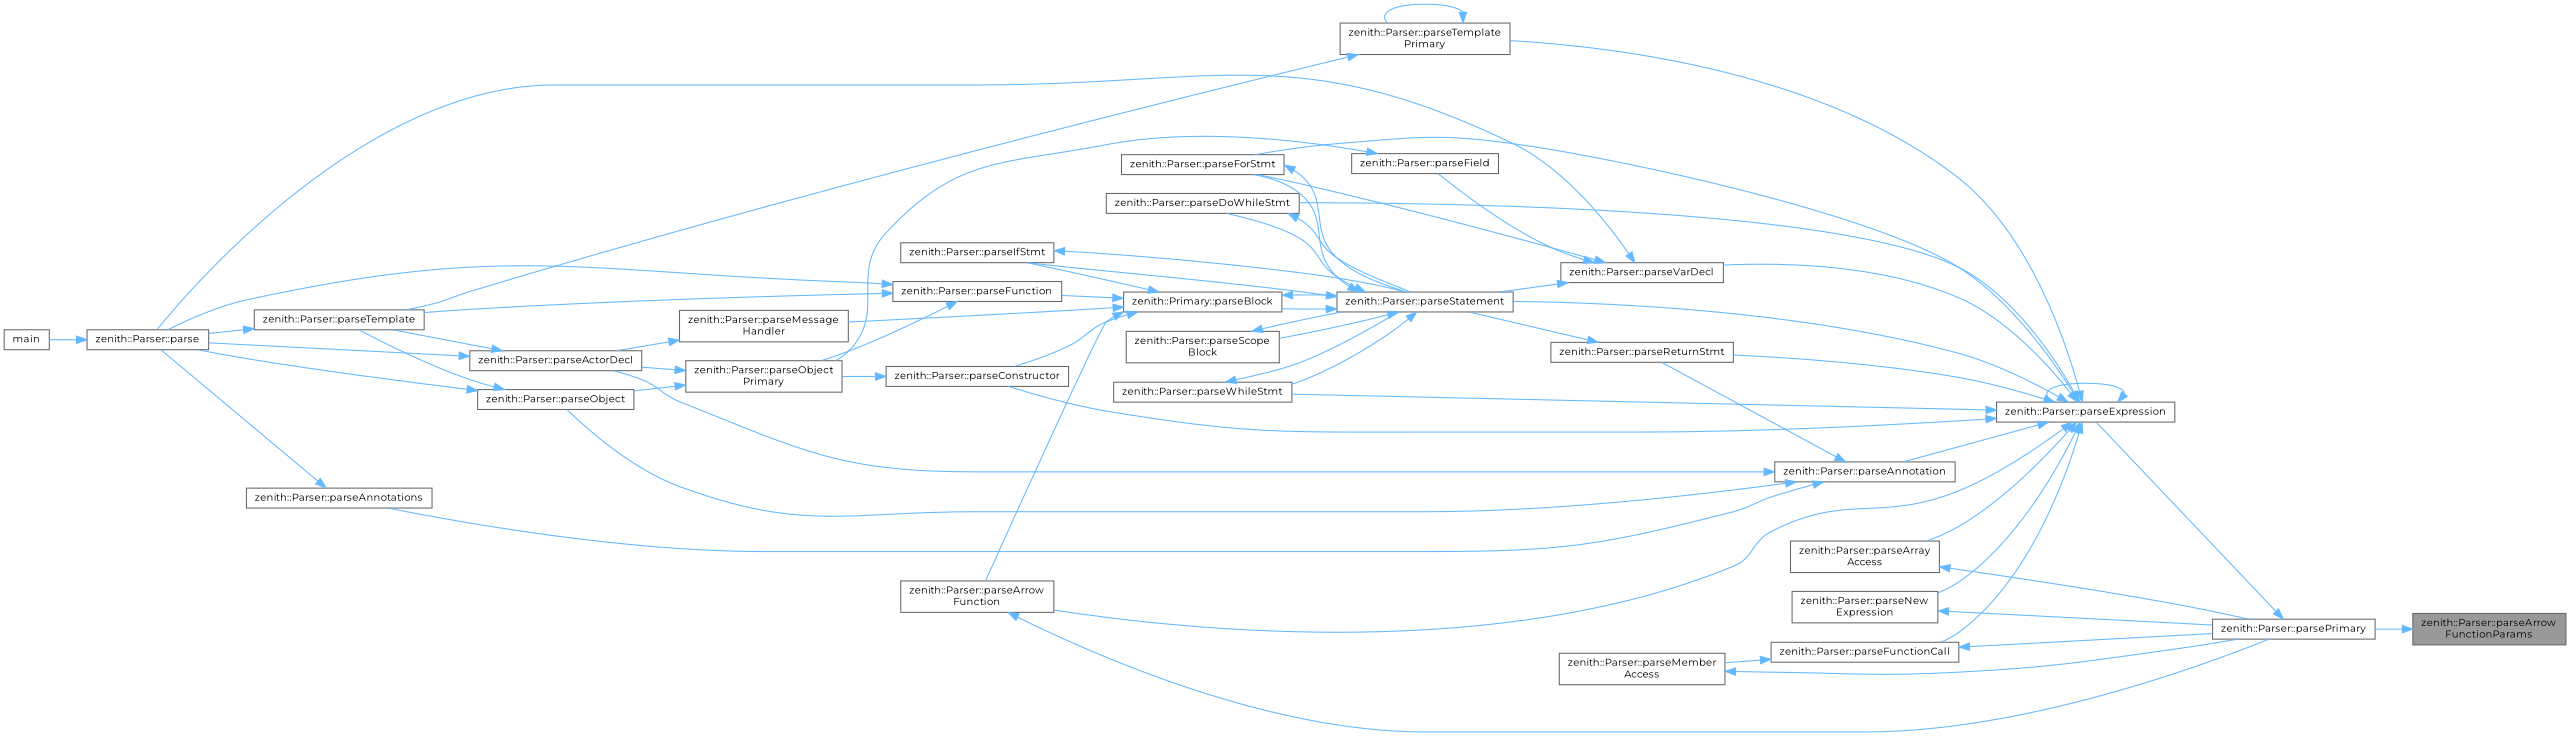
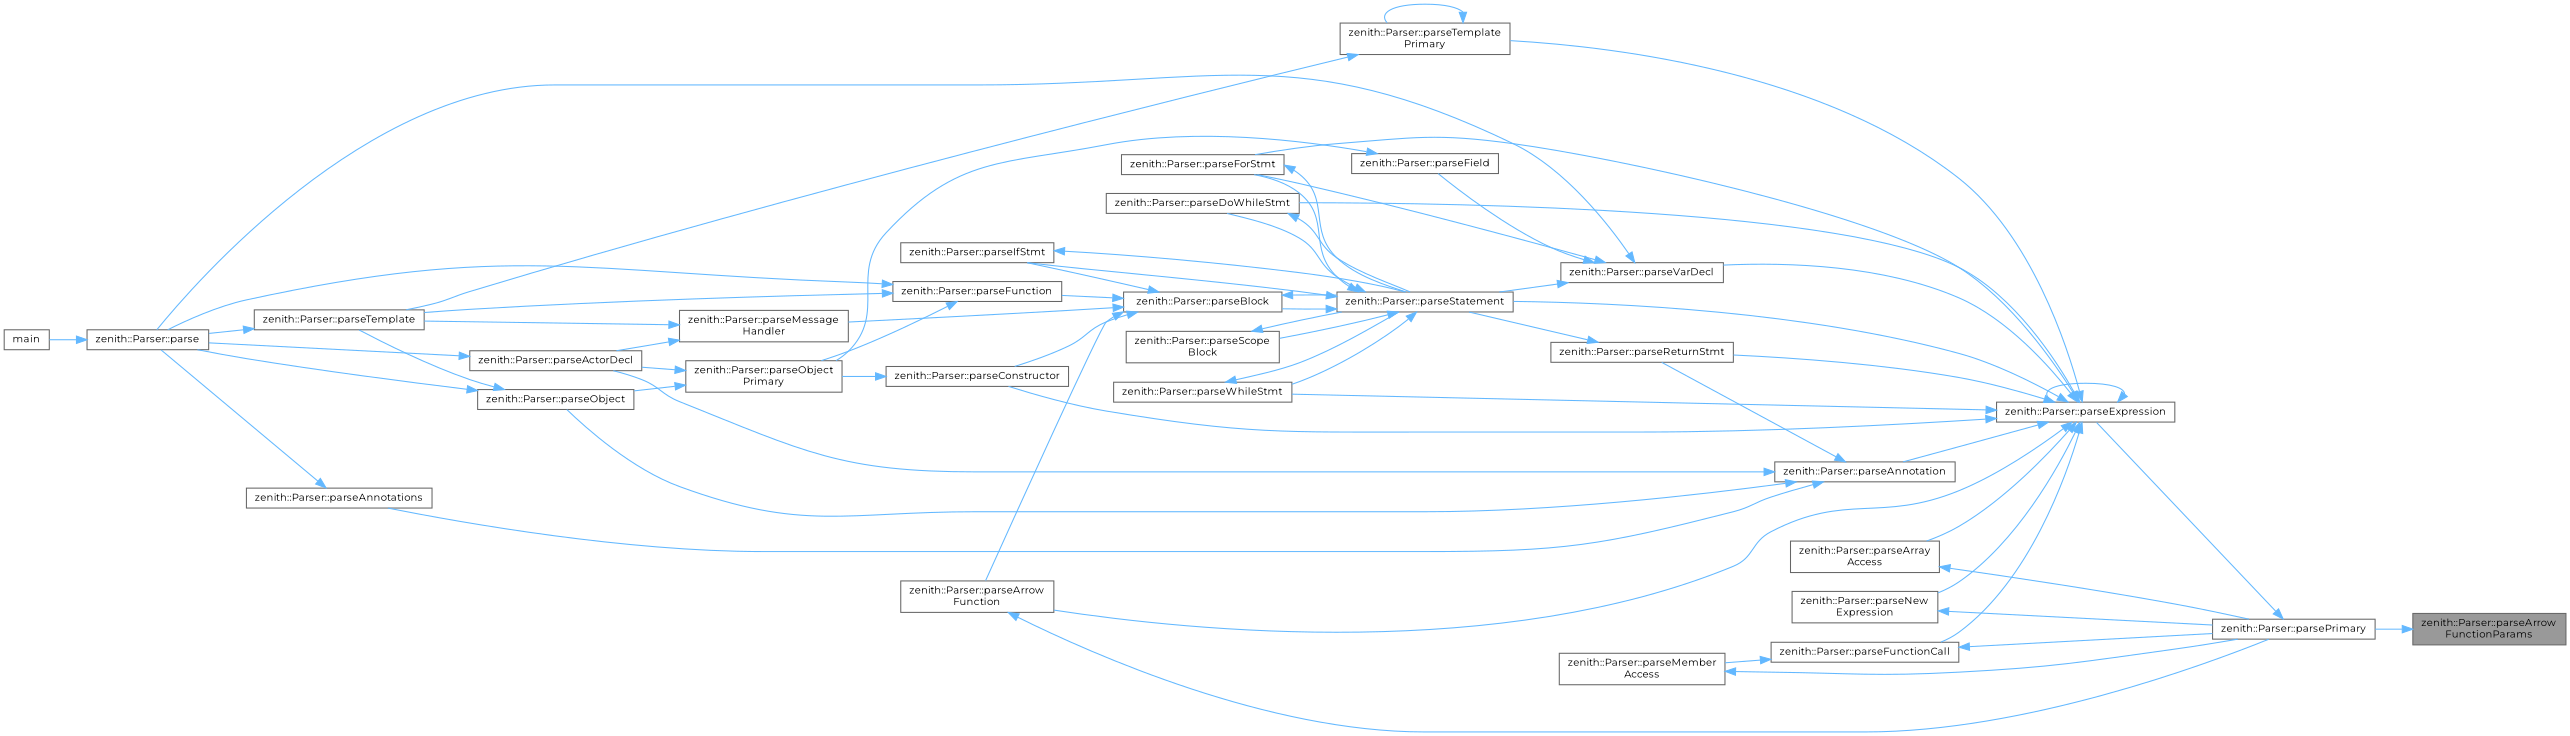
node "zenith::Primary::parseBlock": label "zenith::Primary::parseBlock" -> "zenith::Parser::parseBlock"
edge "zenith::Parser::parseTemplate" -> "zenith::Parser::parseActorDecl": now "zenith::Parser::parseTemplate" -> "zenith::Parser::parseMessage Handler"
